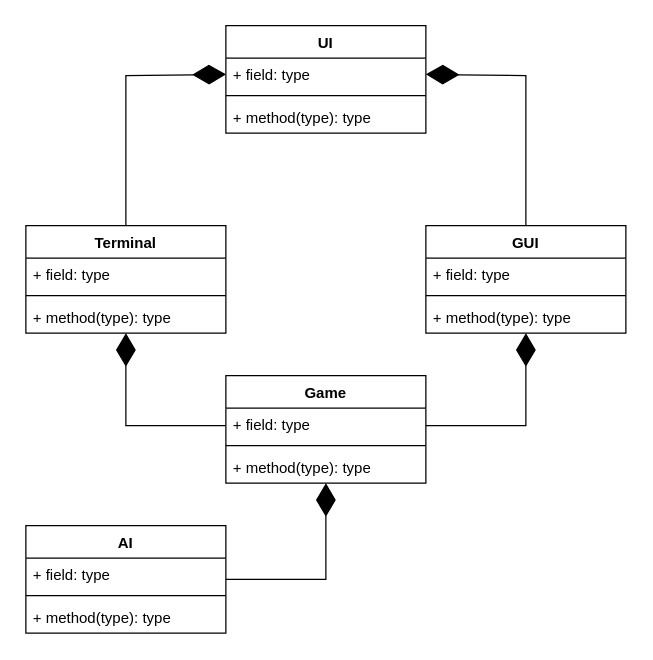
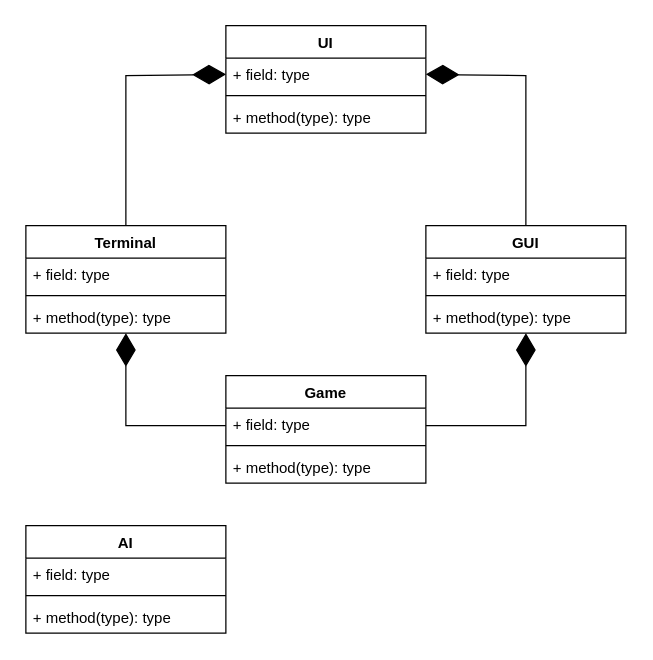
edge "AI" -> "Game": removed
